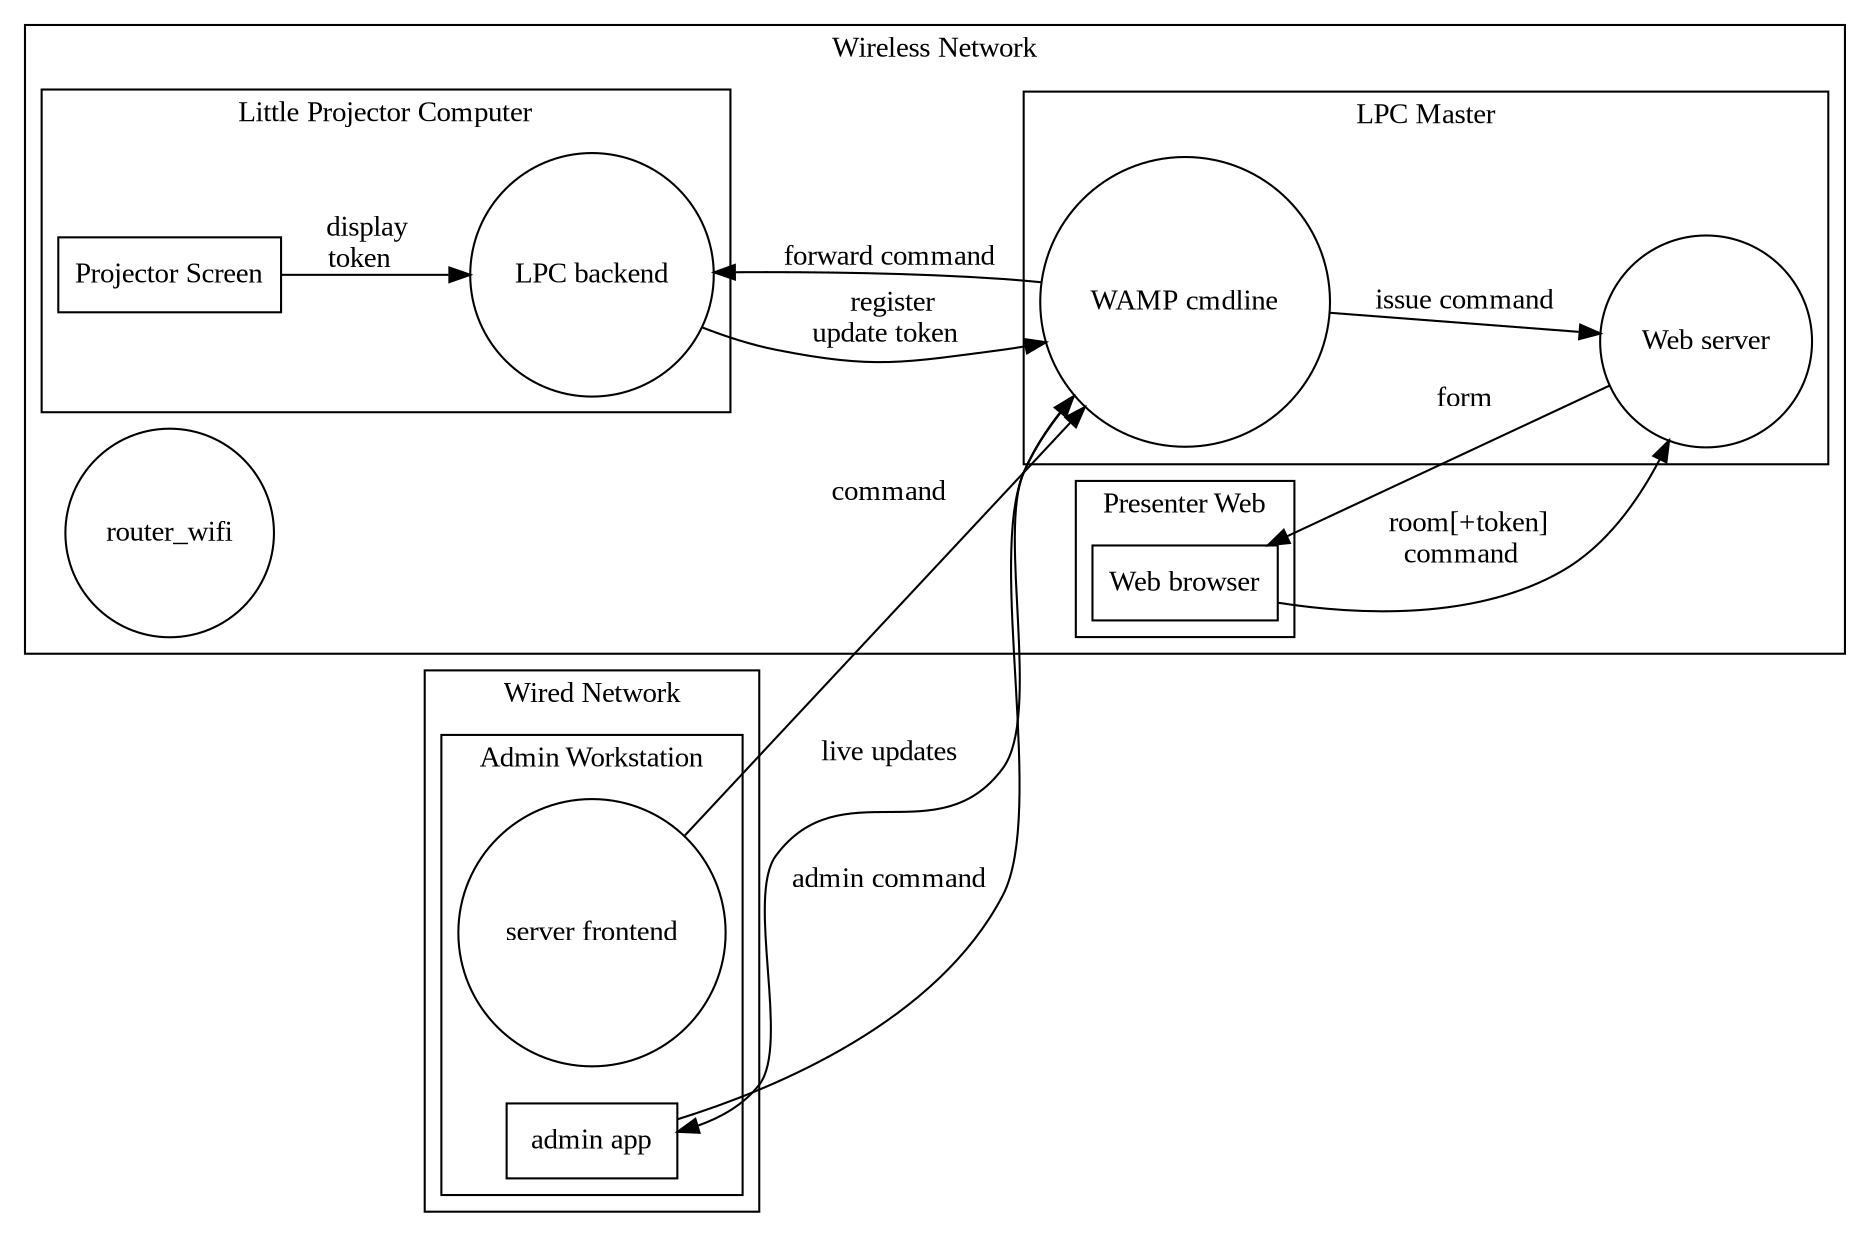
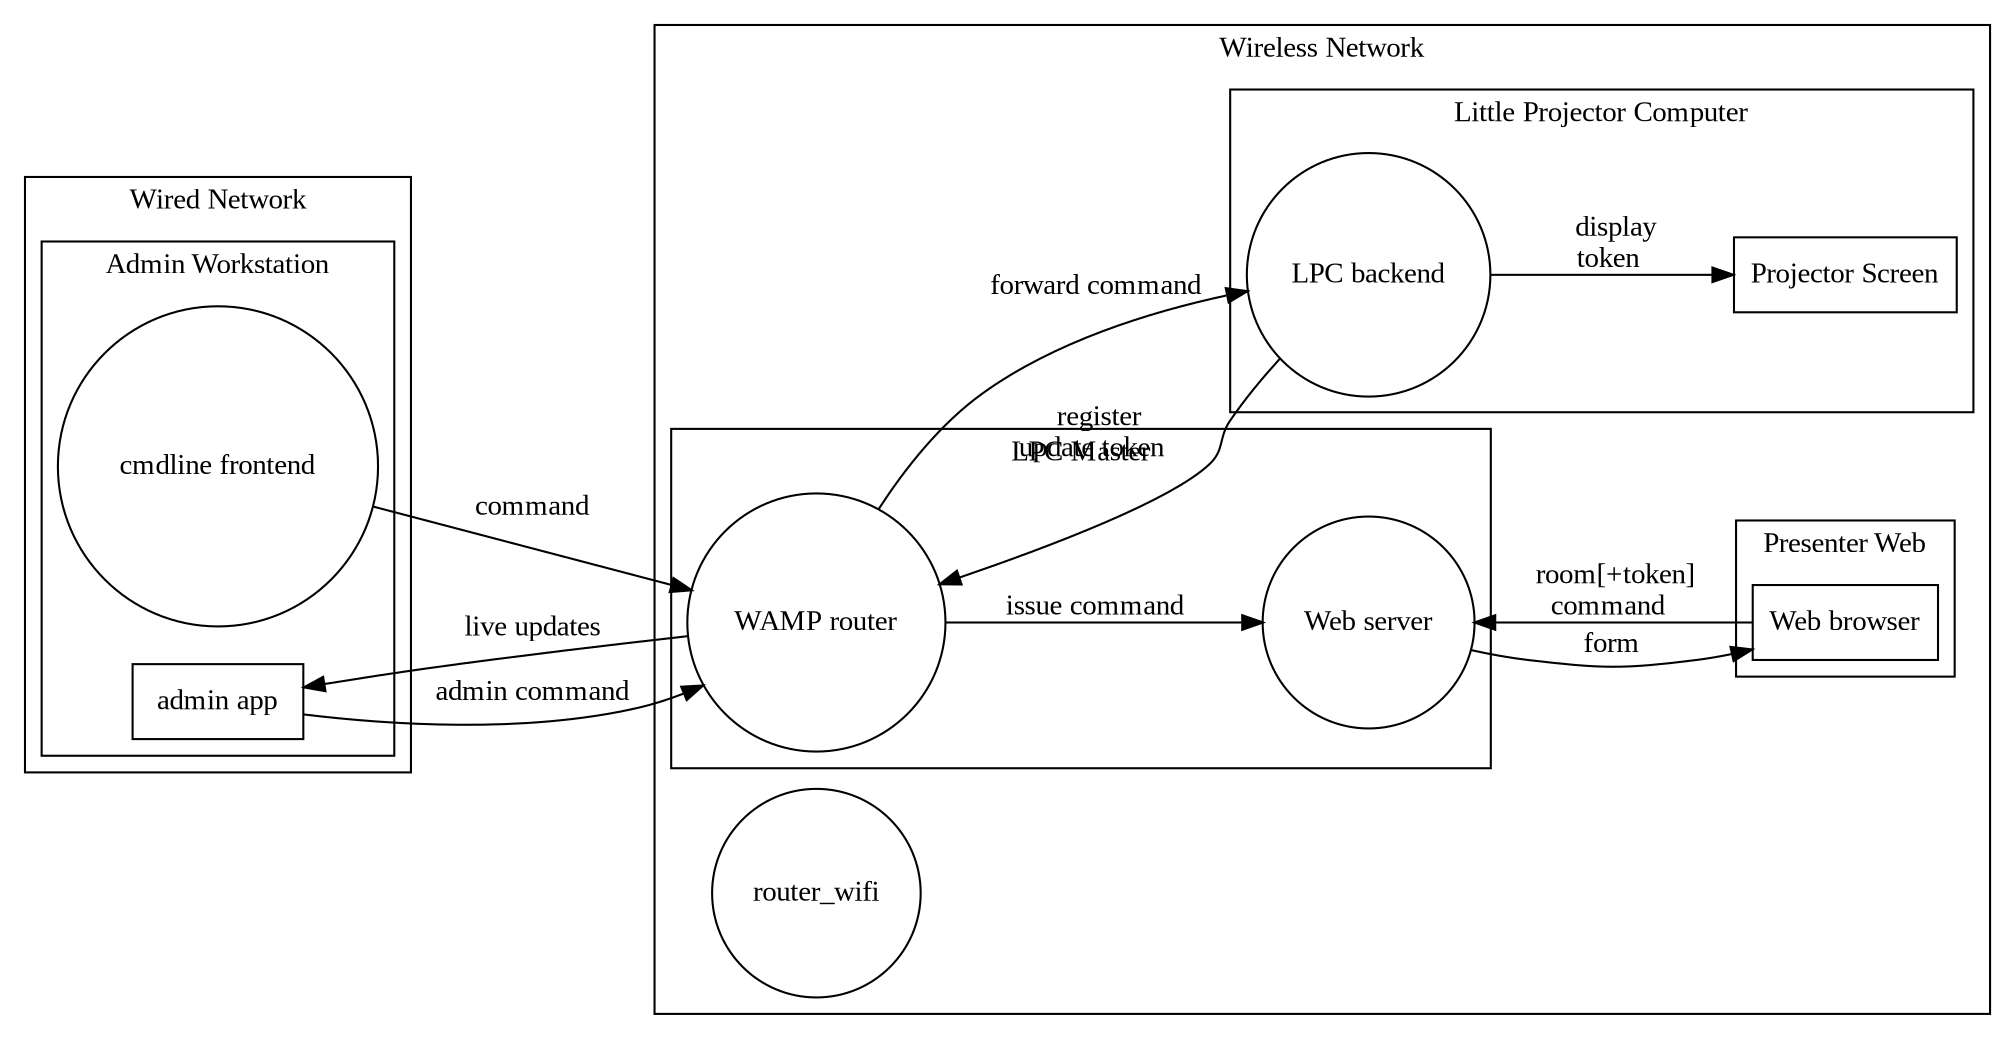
edge "Projector Screen" -> "LPC backend": reversed
node "WAMP cmdline": label "WAMP cmdline" -> "WAMP router"
node "server frontend": label "server frontend" -> "cmdline frontend"
